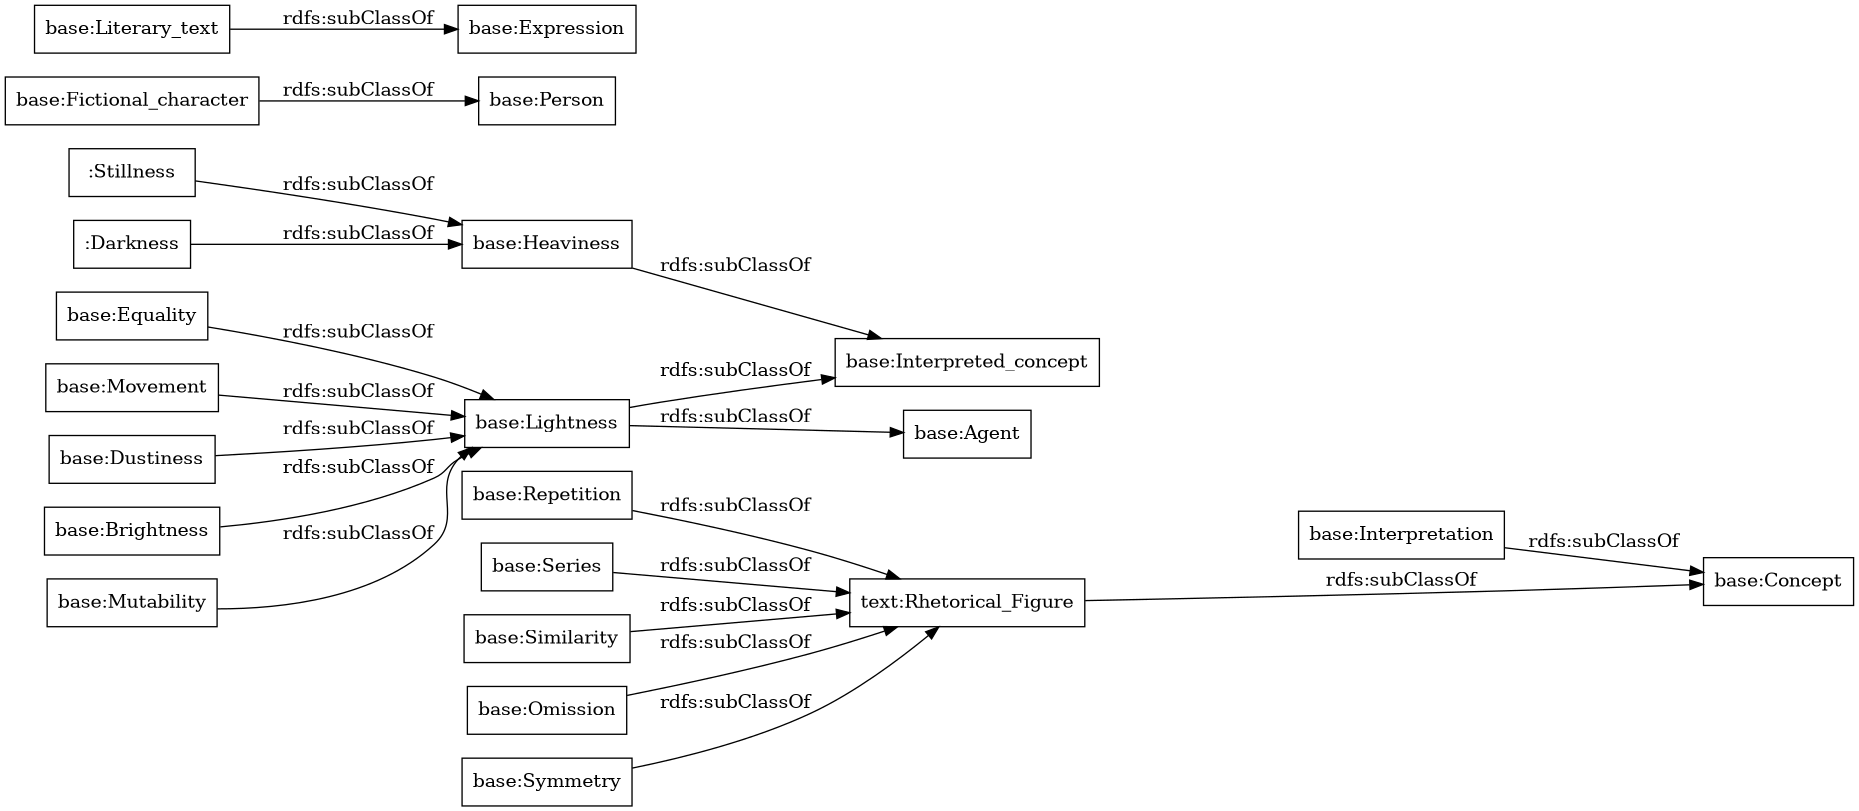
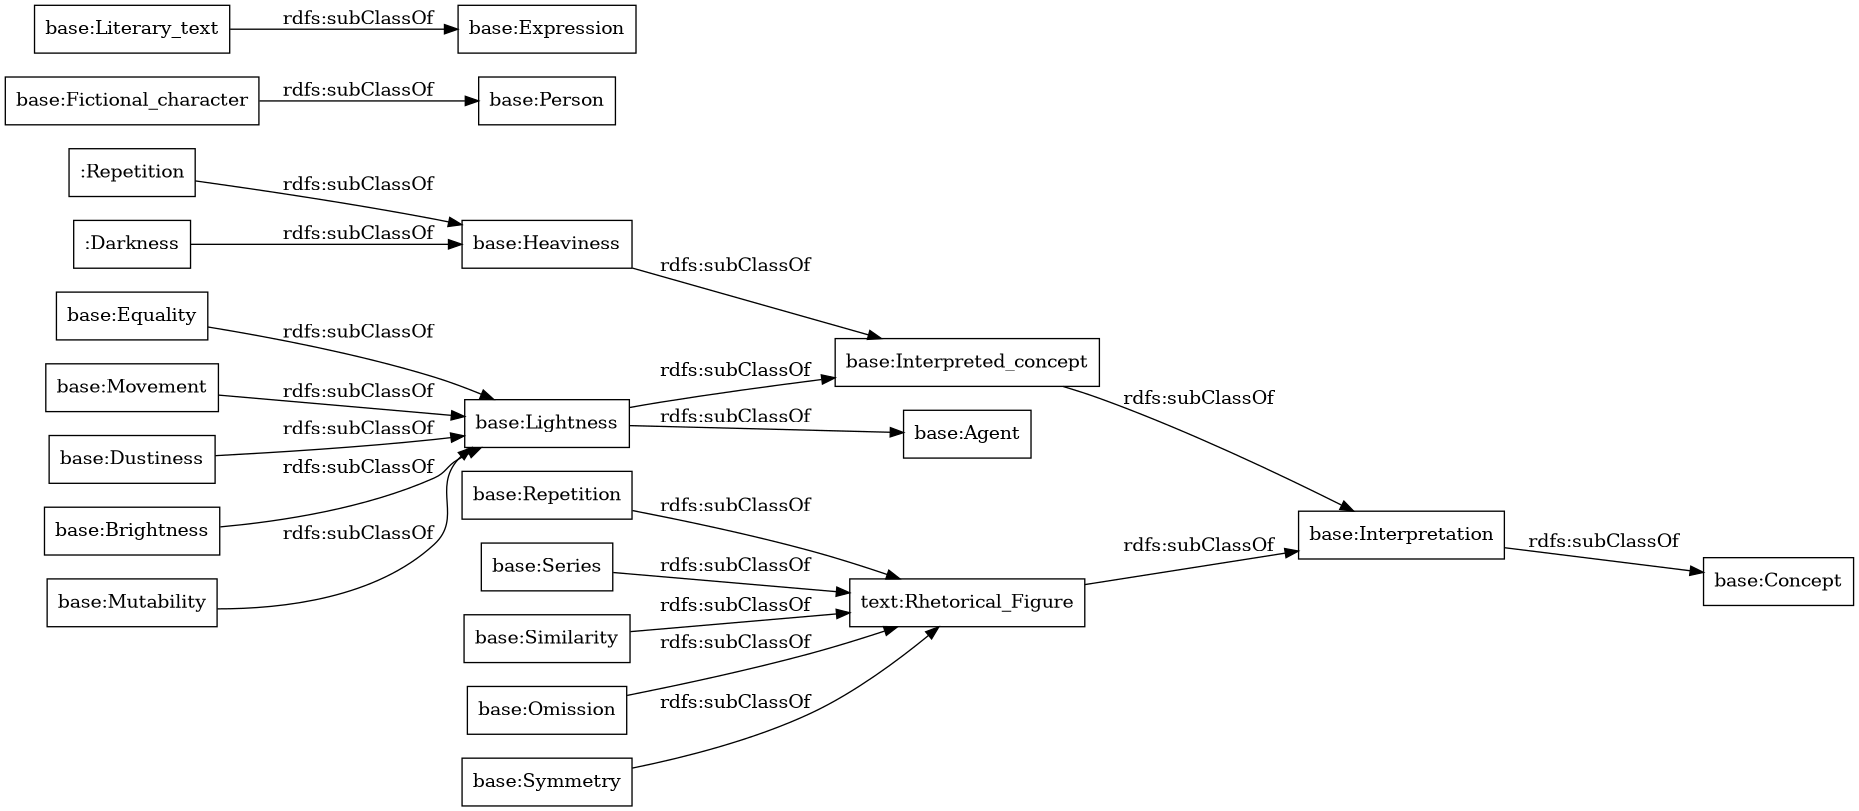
node ":Stillness": label ":Stillness" -> ":Repetition"
edge "base:Interpreted_concept" -> "base:Interpretation": added, label "rdfs:subClassOf"
edge "text:Rhetorical_Figure" -> "base:Concept": now "text:Rhetorical_Figure" -> "base:Interpretation"
